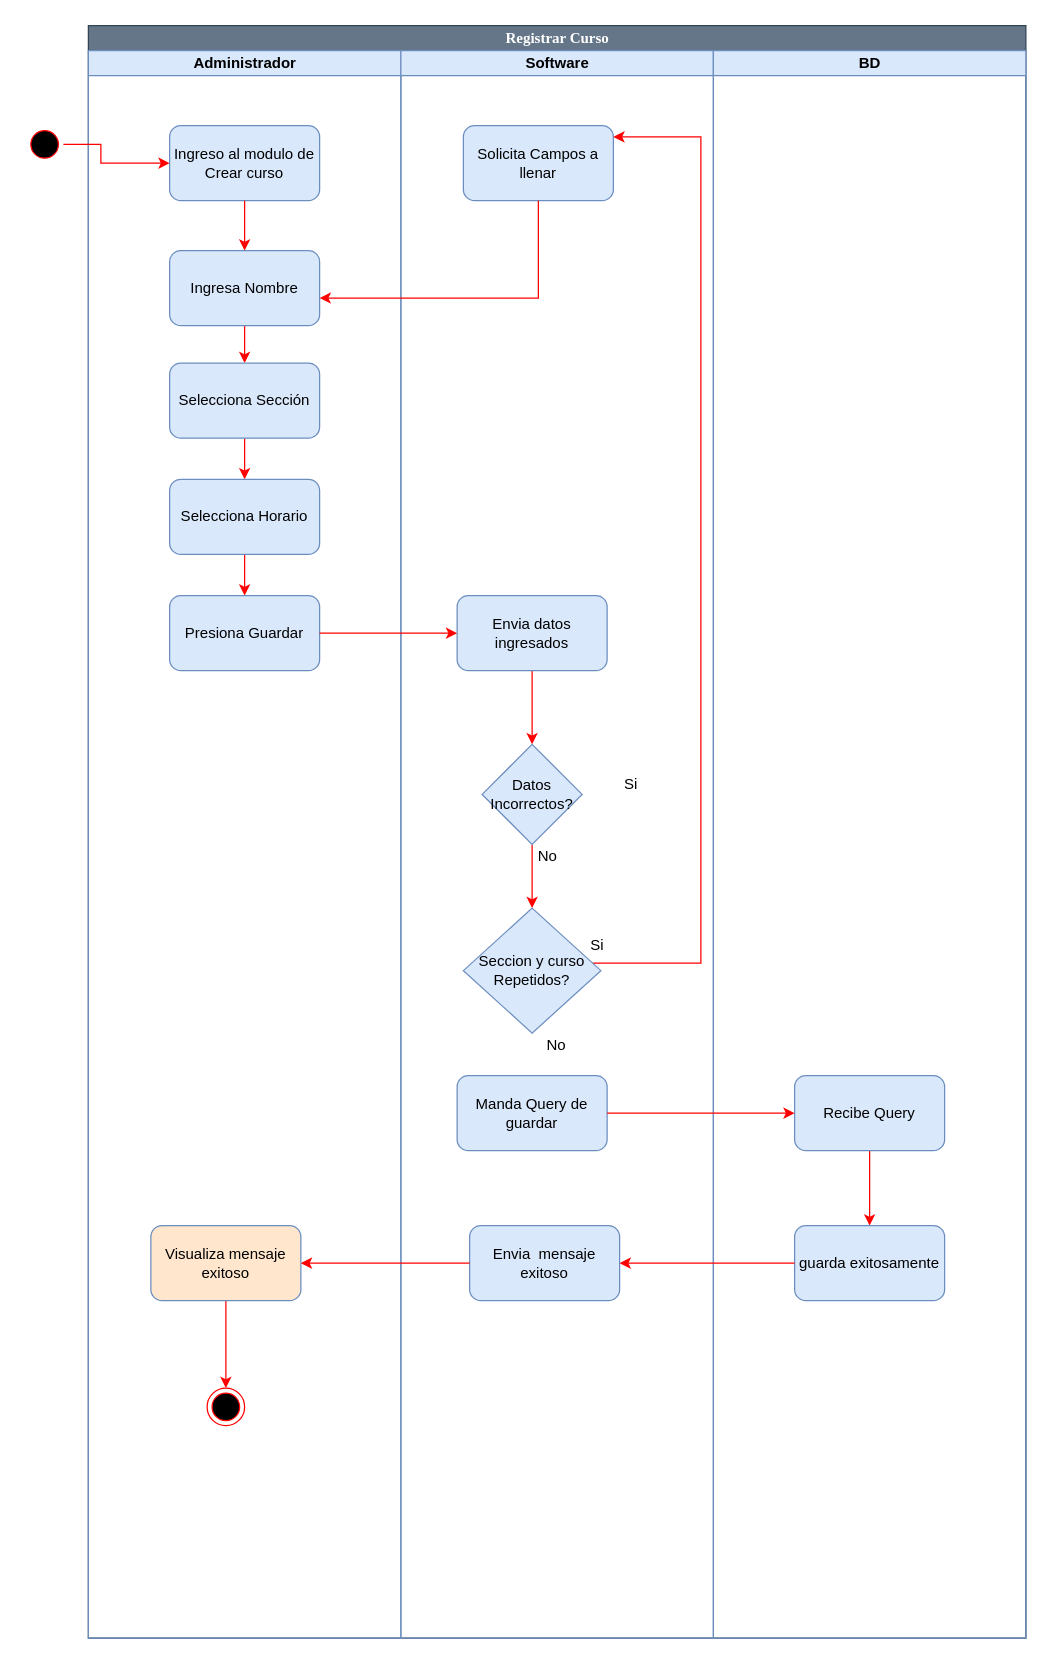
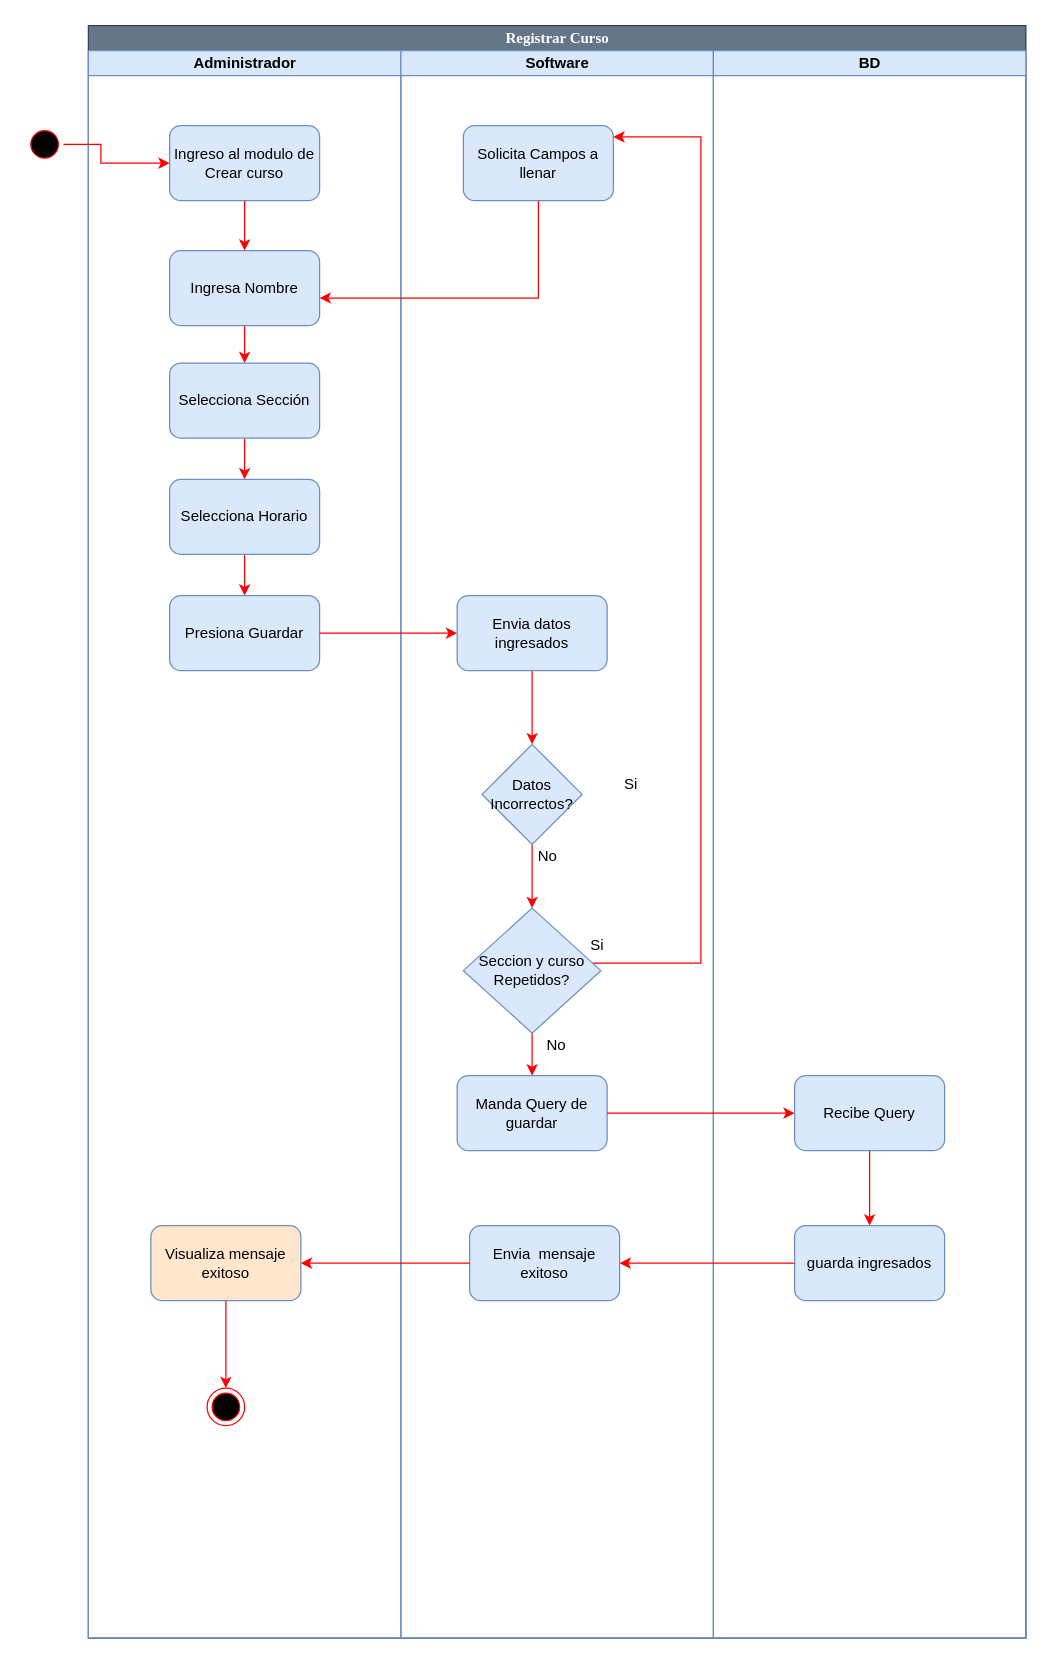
edge "Seccion y curso Repetidos?" -> "Manda Query de guardar": added
node "guarda exitosamente": label "guarda exitosamente" -> "guarda ingresados"
